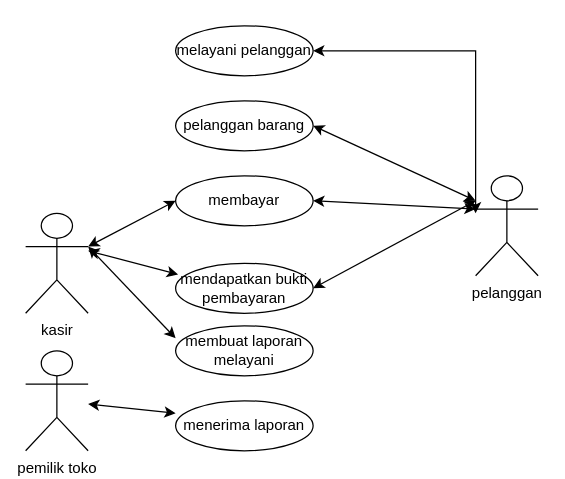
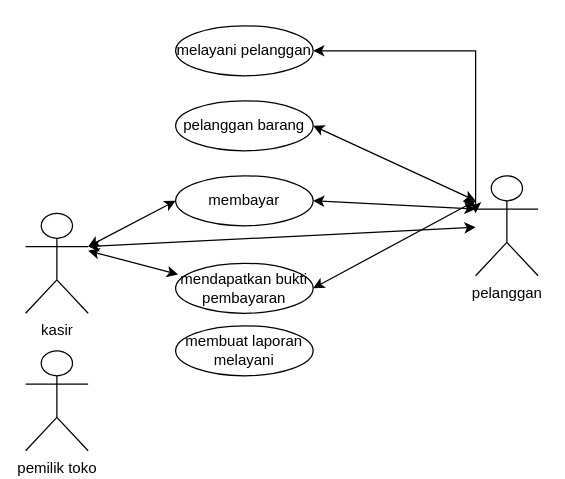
edge "kasir" -- "membuat laporan melayani": now "kasir" -- "pelanggan"
edge "pemilik toko" -- "menerima laporan": removed
node "menerima laporan": removed
